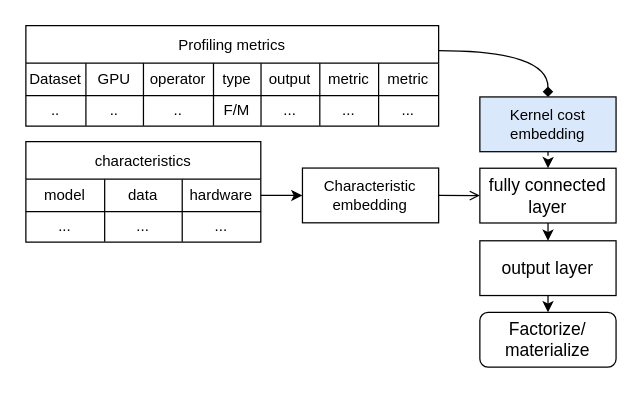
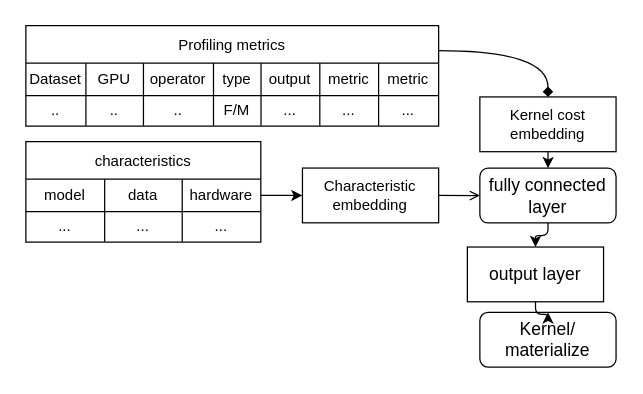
node "Kernel cost embedding": fillcolor #dae8fc -> #ffffff
edge "Kernel cost embedding" -> "fully connected layer": style dashed -> solid
node "fully connected layer": shape rectangle -> rounded rectangle
node "output layer": moved (548, 268) -> (535, 274)
node "Factorize/ materialize": label "Factorize/ materialize" -> "Kernel/ materialize"
